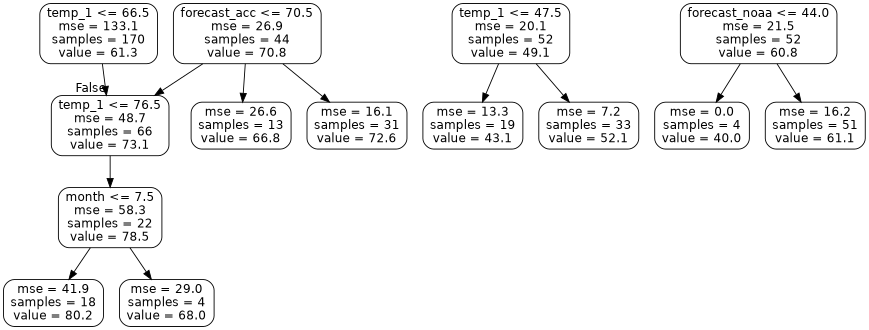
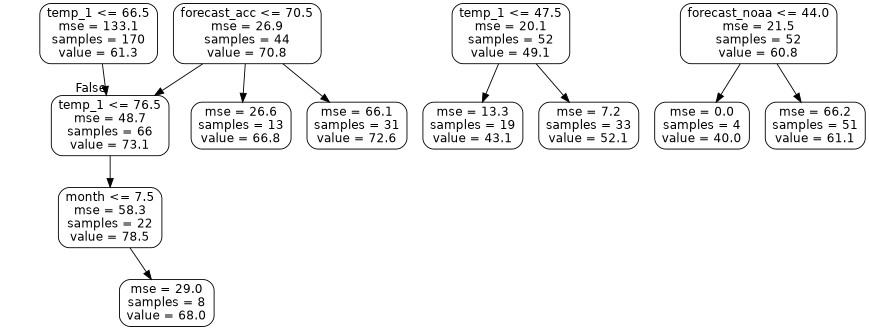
node "mse = 16.1 samples = 31 value = 72.6": label "mse = 16.1 samples = 31 value = 72.6" -> "mse = 66.1 samples = 31 value = 72.6"
node "mse = 16.2 samples = 51 value = 61.1": label "mse = 16.2 samples = 51 value = 61.1" -> "mse = 66.2 samples = 51 value = 61.1"
node "mse = 41.9 samples = 18 value = 80.2": removed
node "mse = 29.0 samples = 4 value = 68.0": label "mse = 29.0 samples = 4 value = 68.0" -> "mse = 29.0 samples = 8 value = 68.0"
